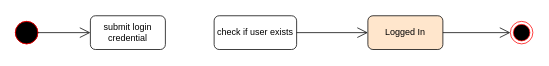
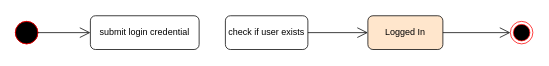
node "submit login credential": size 75x34 -> 109x34
node "check if user exists": moved (255, 33) -> (267, 33)
